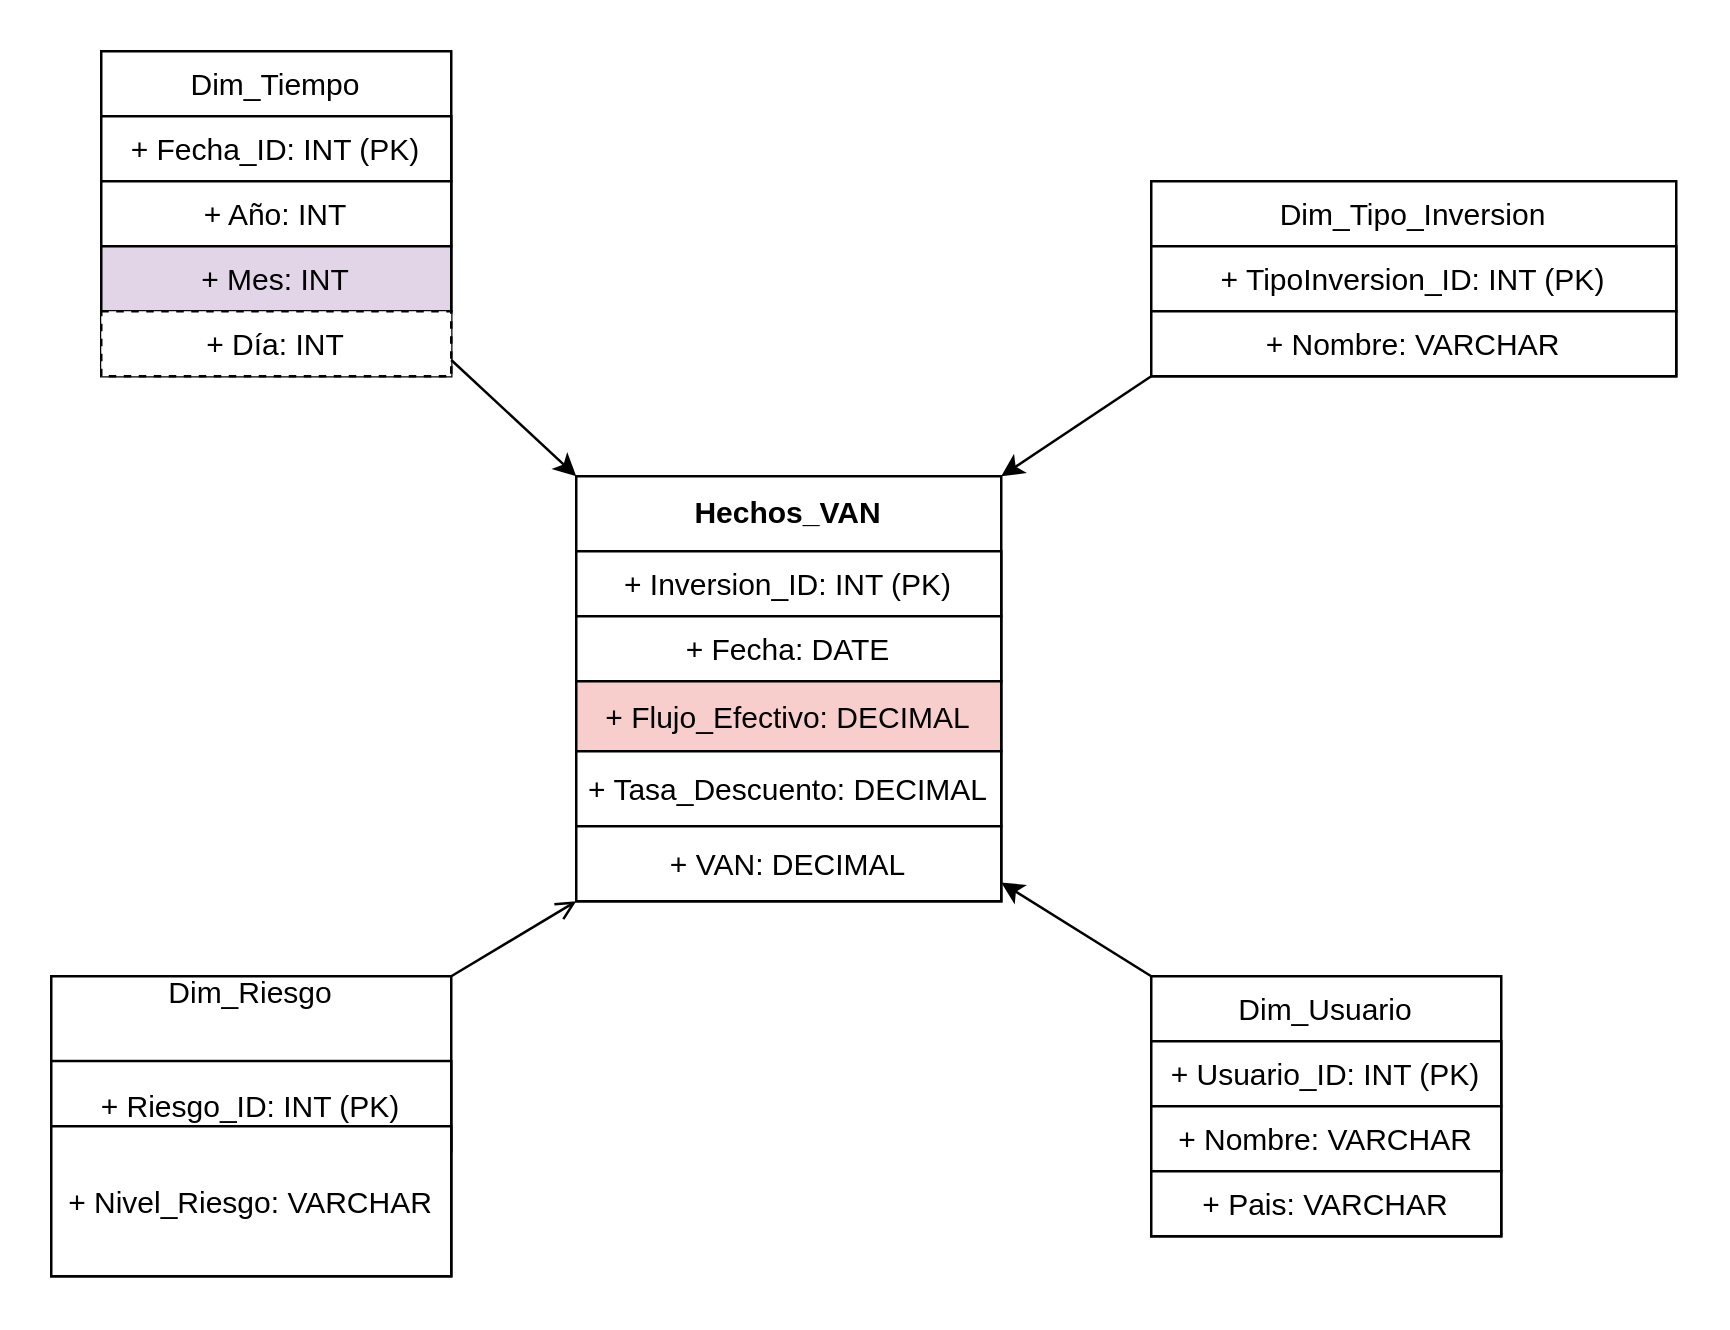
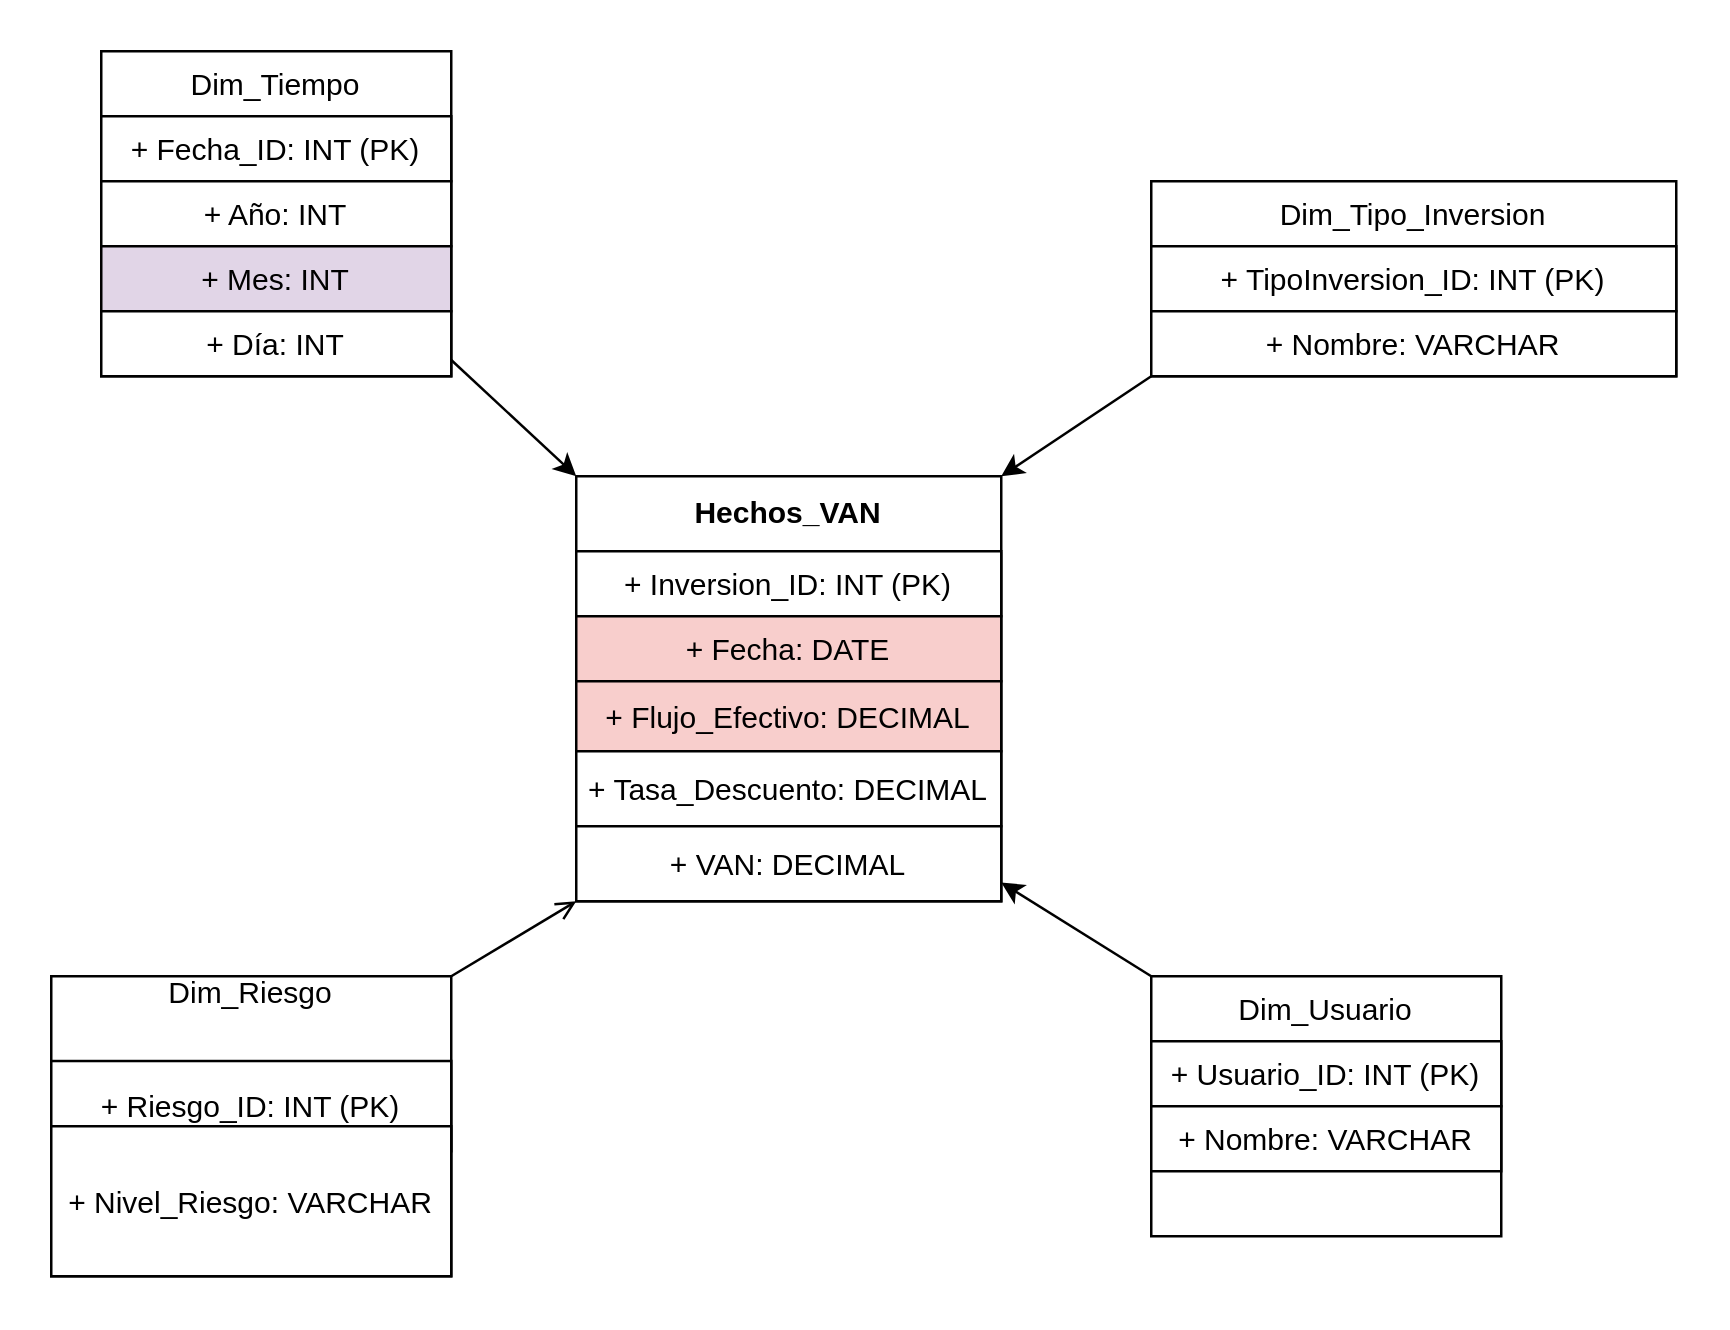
node "+ Día: INT": style dashed -> solid
node "+ Fecha: DATE": fillcolor #ffffff -> #f8cecc
node "+ Pais: VARCHAR": removed
